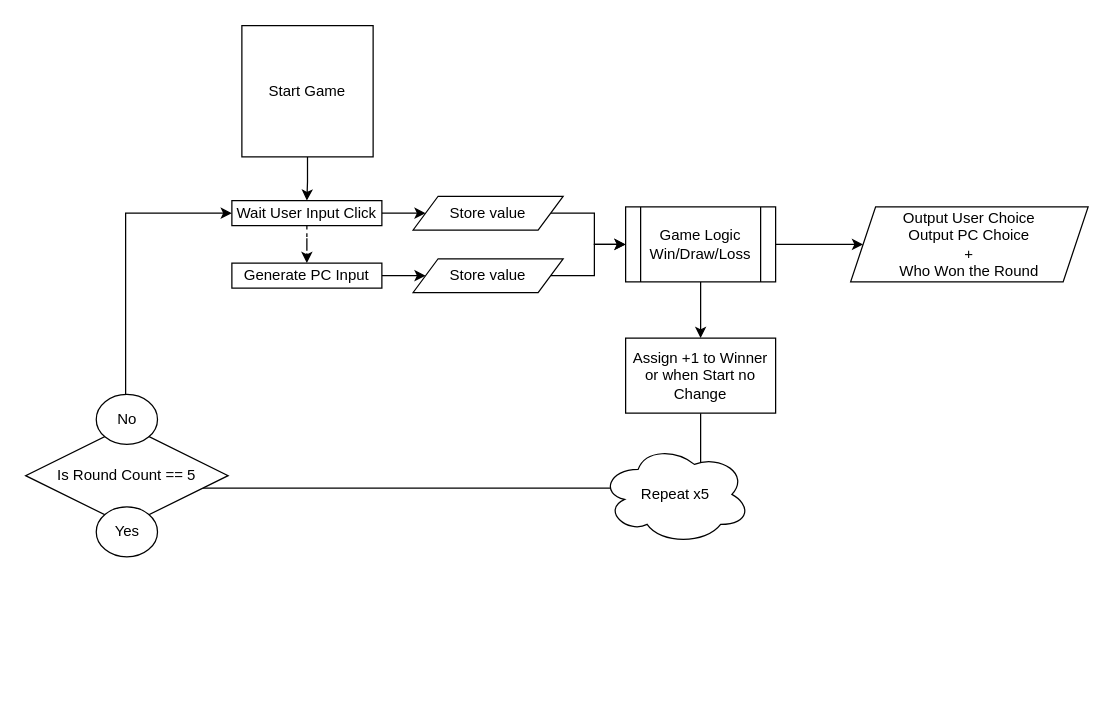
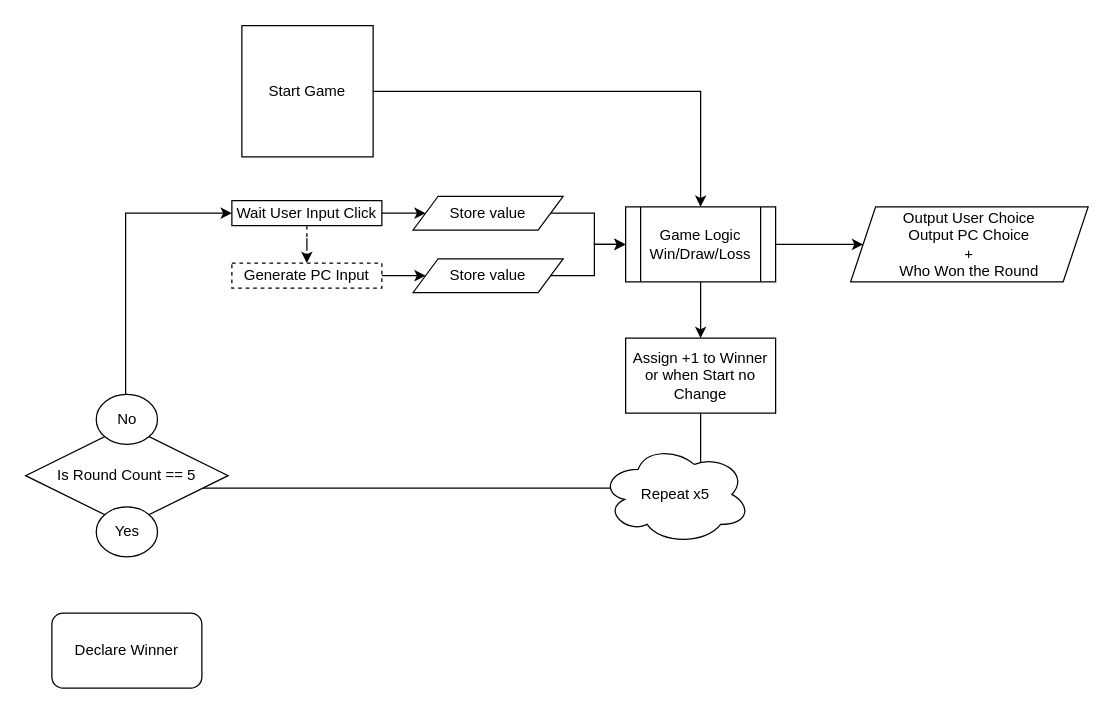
edge "Start Game" -> "Wait User Input Click": now "Start Game" -> "Game Logic Win/Draw/Loss"
node "Generate PC Input": style solid -> dashed
node "Declare Winner": added
